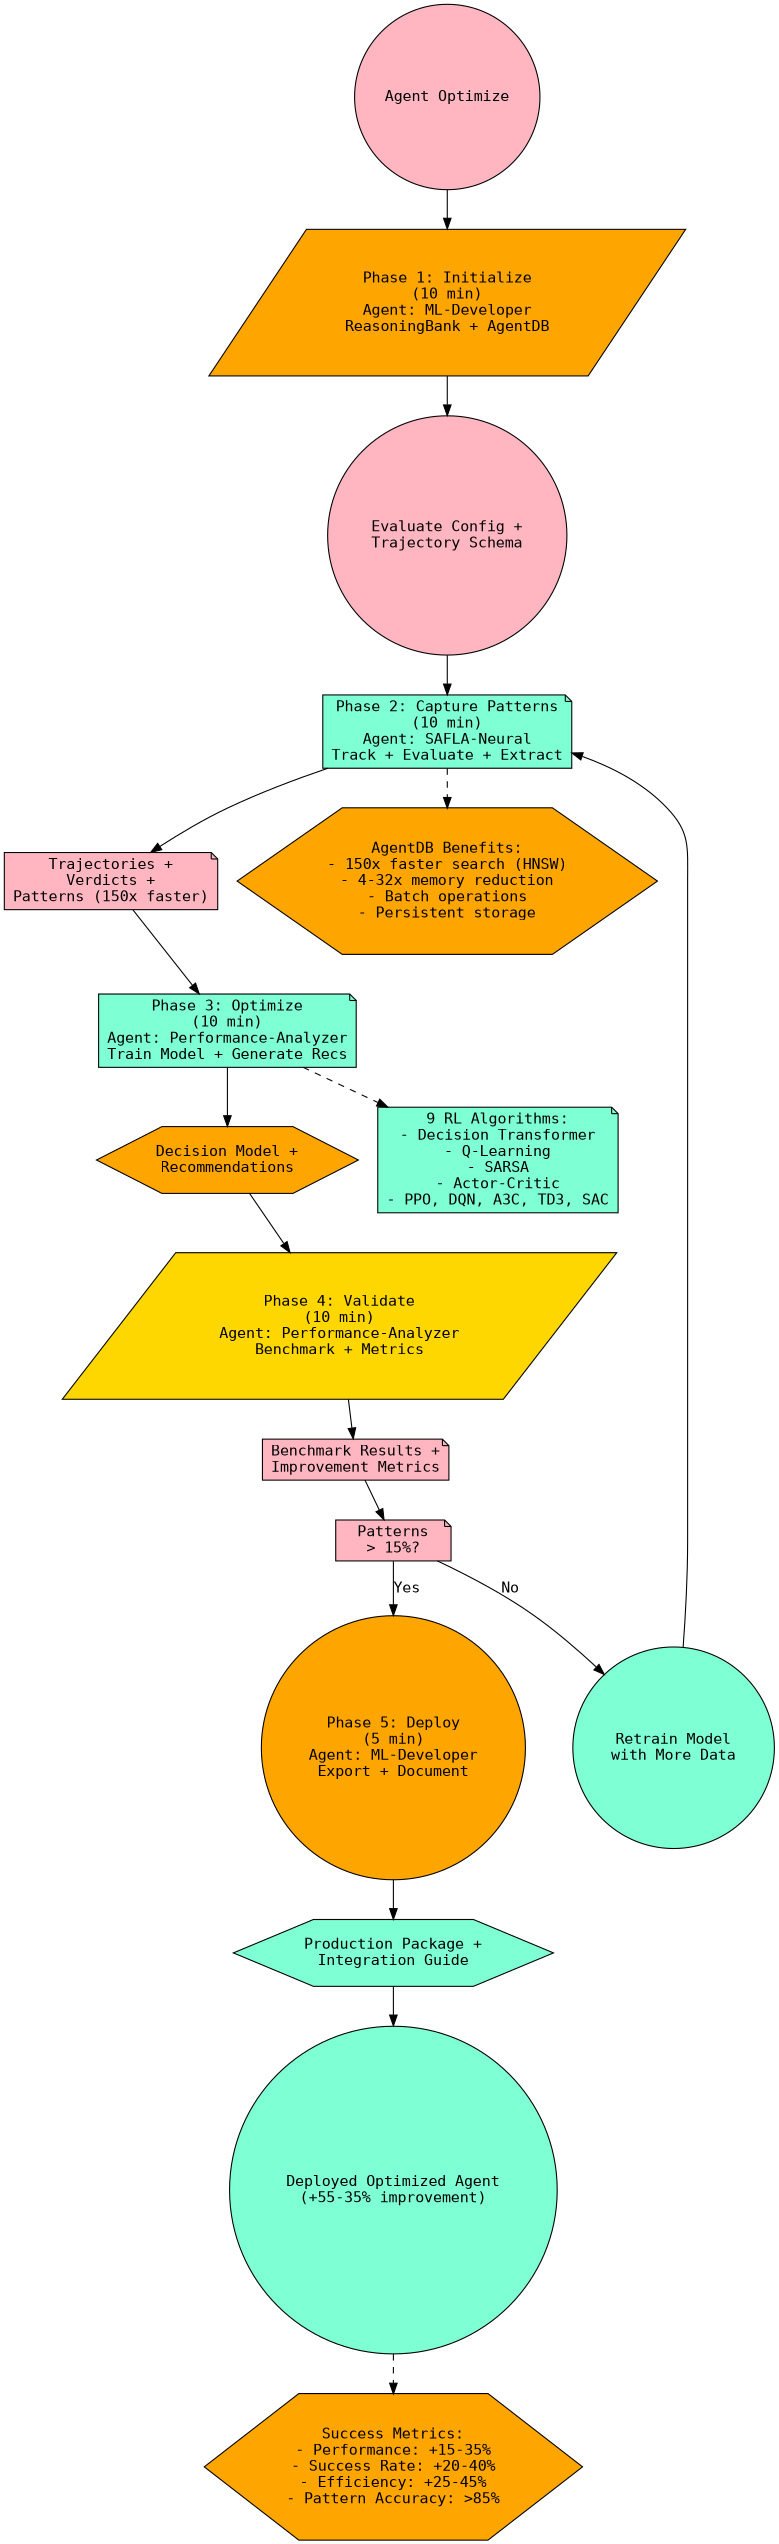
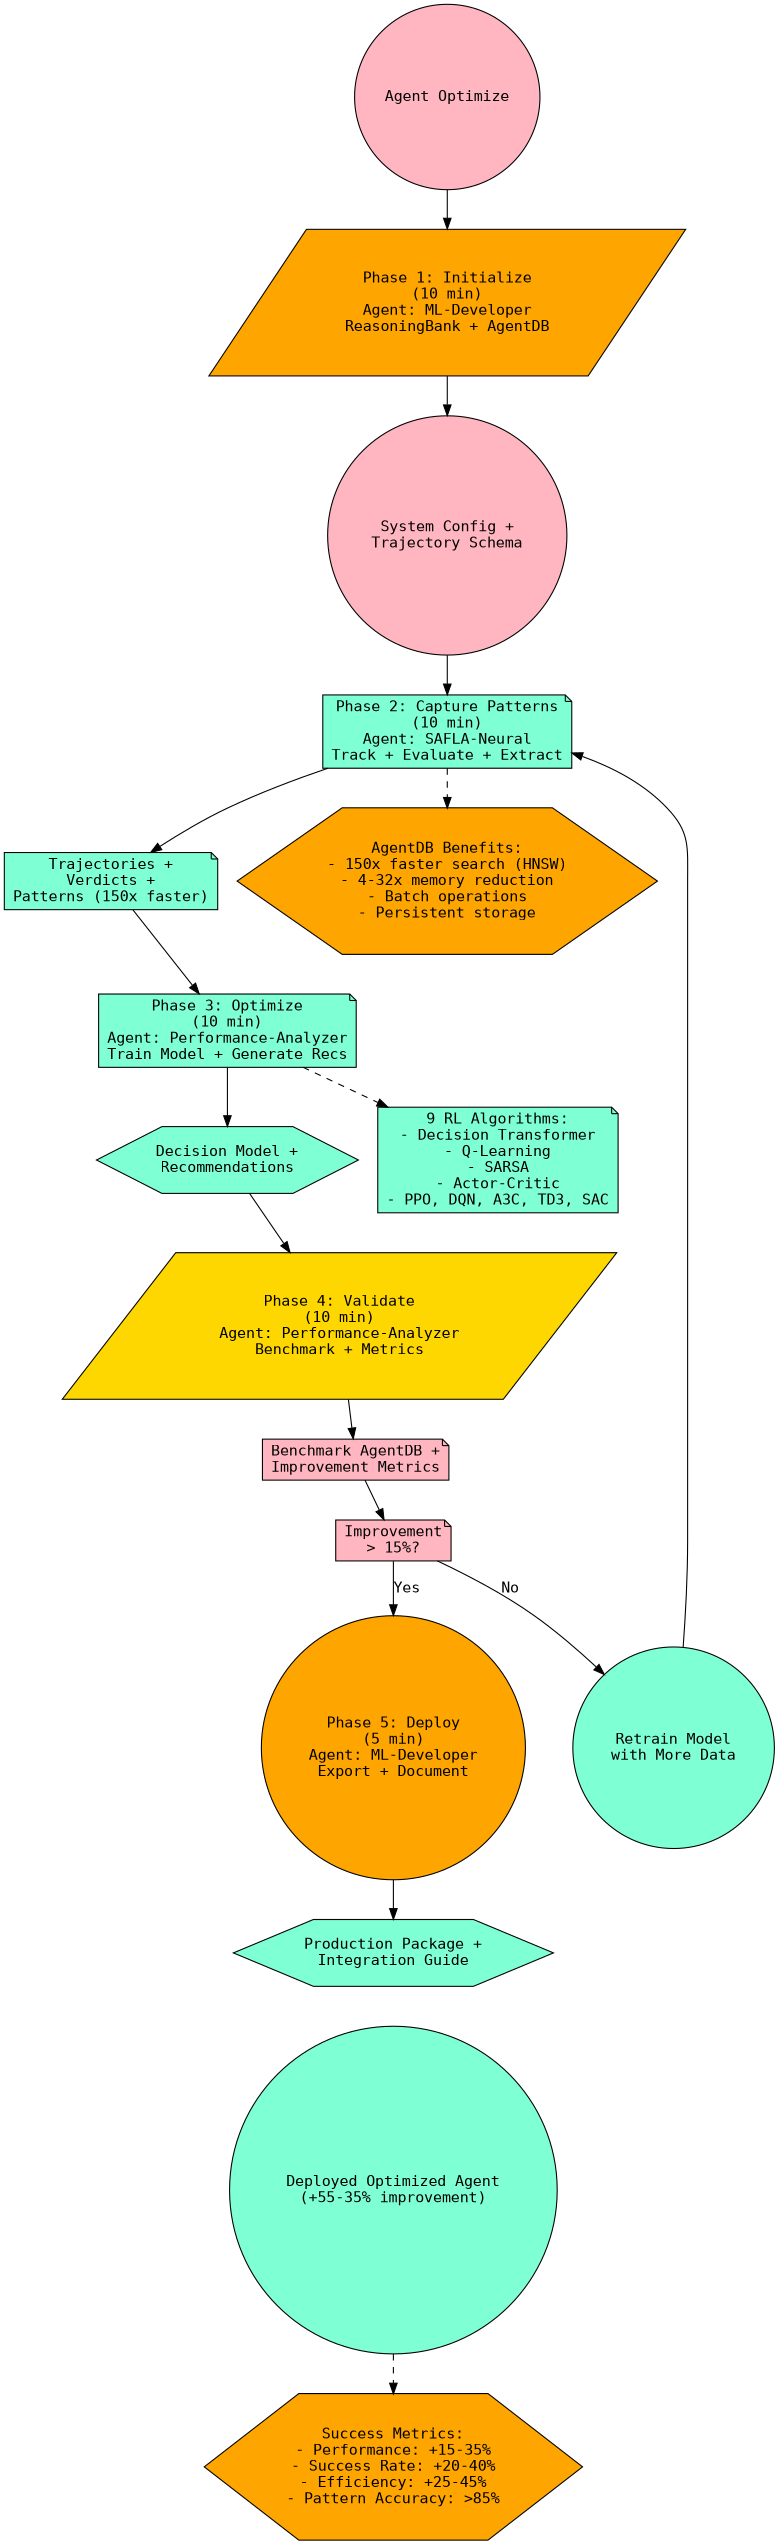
node "Evaluate Config + Trajectory Schema": label "Evaluate Config + Trajectory Schema" -> "System Config + Trajectory Schema"
node "Trajectories + Verdicts + Patterns (150x faster)": fillcolor lightpink -> aquamarine
node "Decision Model + Recommendations": fillcolor orange -> aquamarine
node "Benchmark Results + Improvement Metrics": label "Benchmark Results + Improvement Metrics" -> "Benchmark AgentDB + Improvement Metrics"
node "Patterns > 15%?": label "Patterns > 15%?" -> "Improvement > 15%?"
edge "Production Package + Integration Guide" -> "Deployed Optimized Agent (+55-35% improvement)": removed
